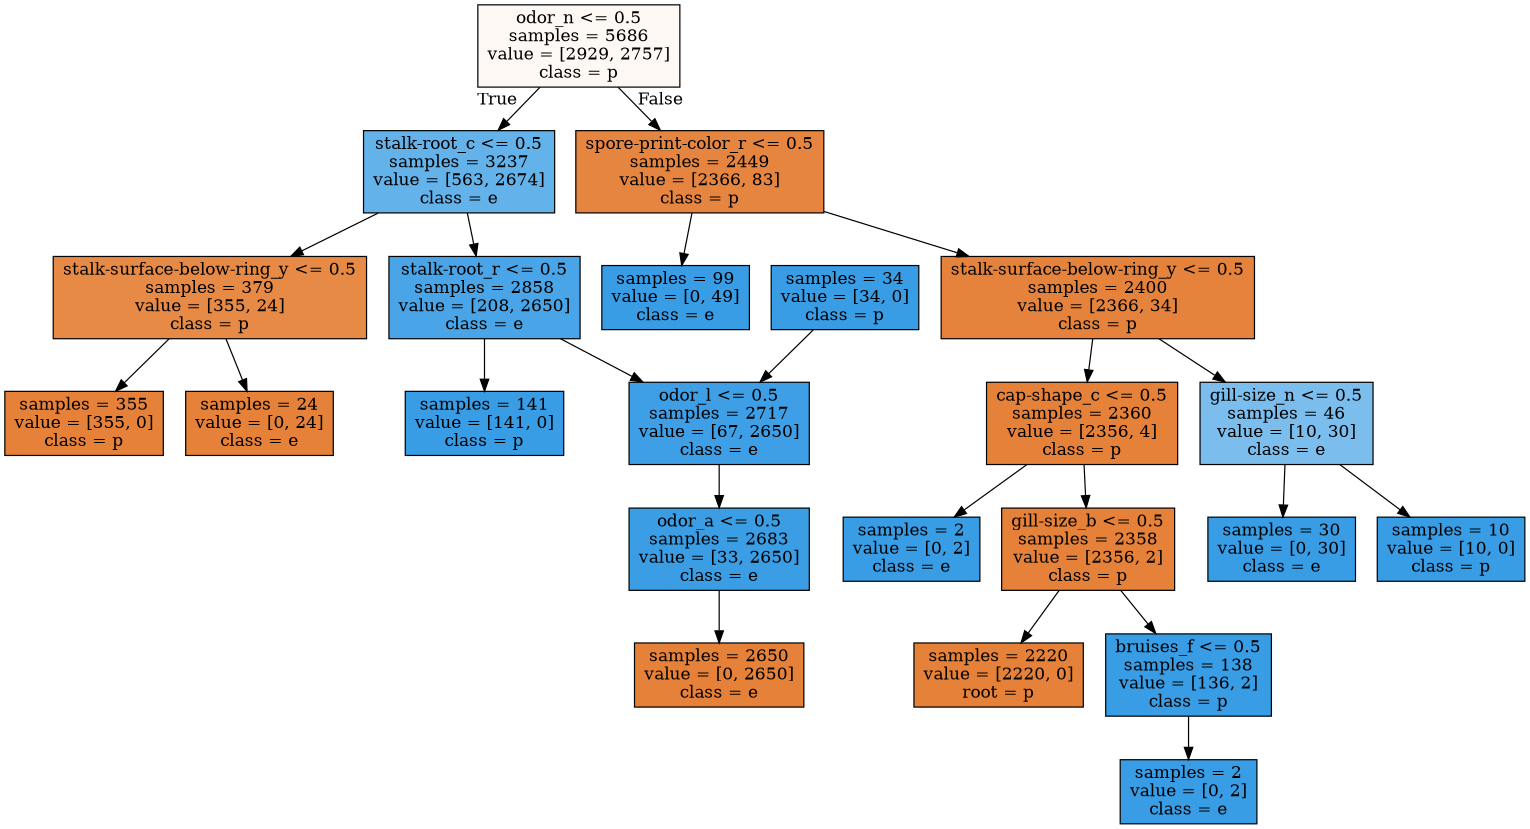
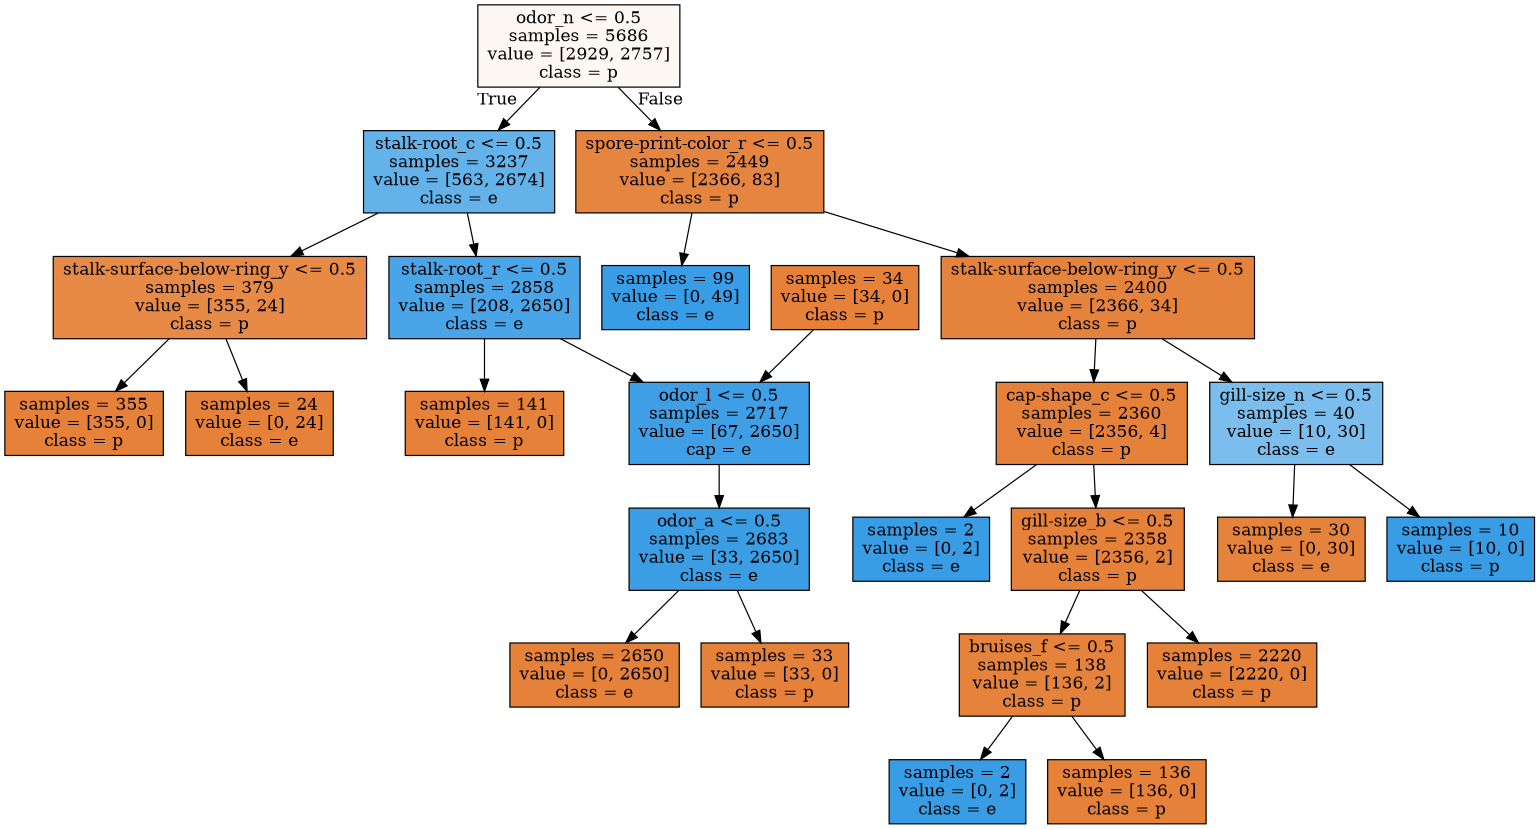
node "samples = 34 value = [34, 0] class = p": fillcolor #399de5 -> #e58139
node "samples = 141 value = [141, 0] class = p": fillcolor #399de5 -> #e58139
node "odor_l <= 0.5 samples = 2717 value = [67, 2650] class = e": label "odor_l <= 0.5 samples = 2717 value = [67, 2650] class = e" -> "odor_l <= 0.5 samples = 2717 value = [67, 2650] cap = e"
node "gill-size_n <= 0.5 samples = 46 value = [10, 30] class = e": label "gill-size_n <= 0.5 samples = 46 value = [10, 30] class = e" -> "gill-size_n <= 0.5 samples = 40 value = [10, 30] class = e"
node "samples = 30 value = [0, 30] class = e": fillcolor #399de5 -> #e5833c
node "samples = 33 value = [33, 0] class = p": added
node "samples = 2220 value = [2220, 0] root = p": label "samples = 2220 value = [2220, 0] root = p" -> "samples = 2220 value = [2220, 0] class = p"
node "bruises_f <= 0.5 samples = 138 value = [136, 2] class = p": fillcolor #399de5 -> #e5833c
node "samples = 136 value = [136, 0] class = p": added
